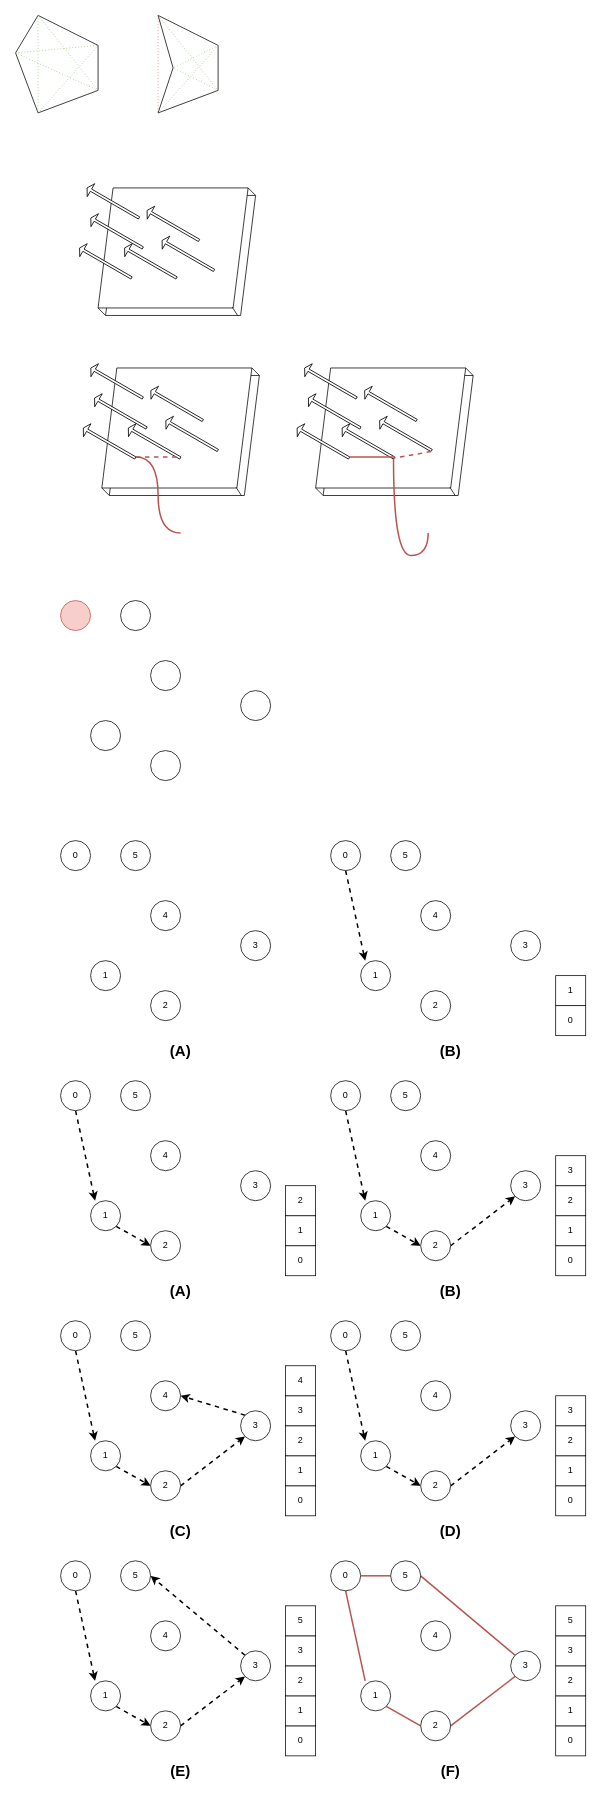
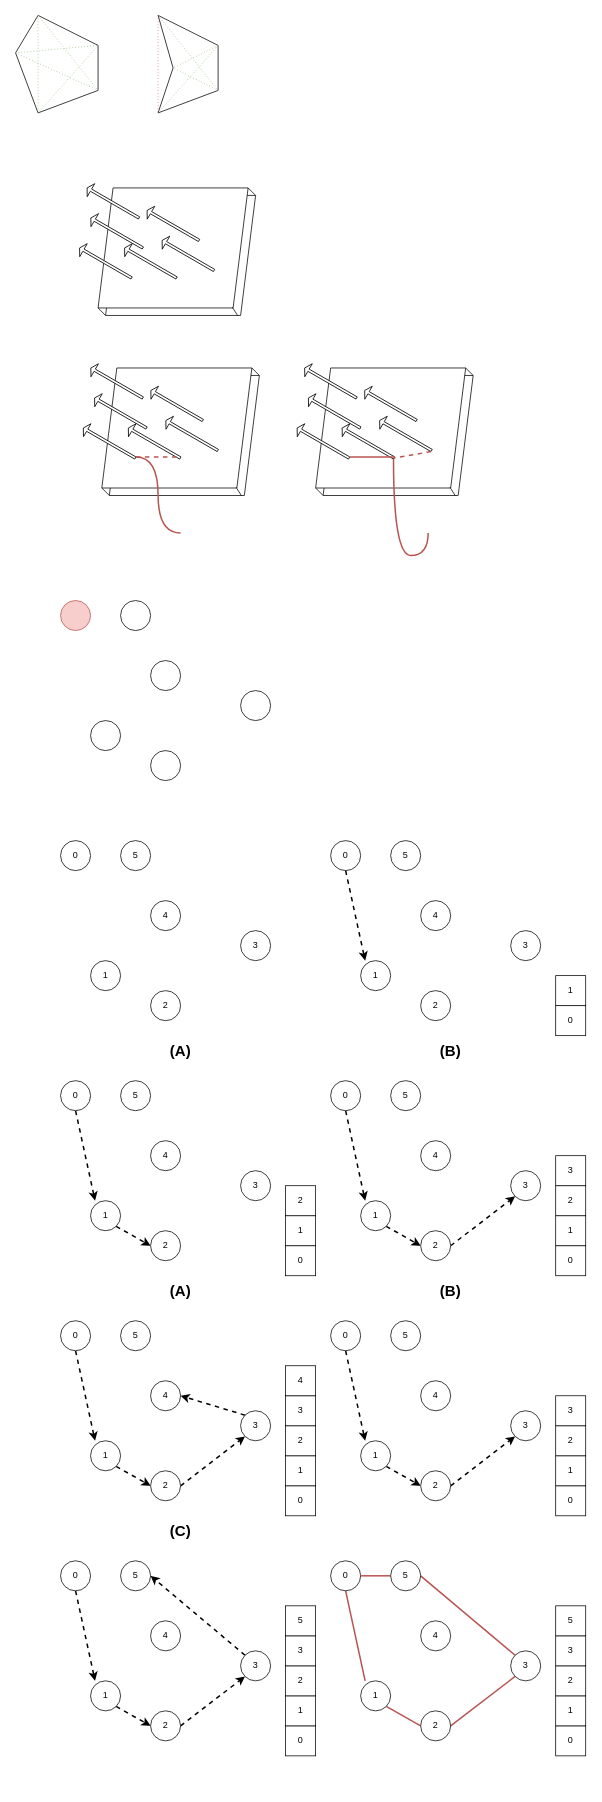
node "(D)": removed
node "(E)": removed
node "(F)": removed
